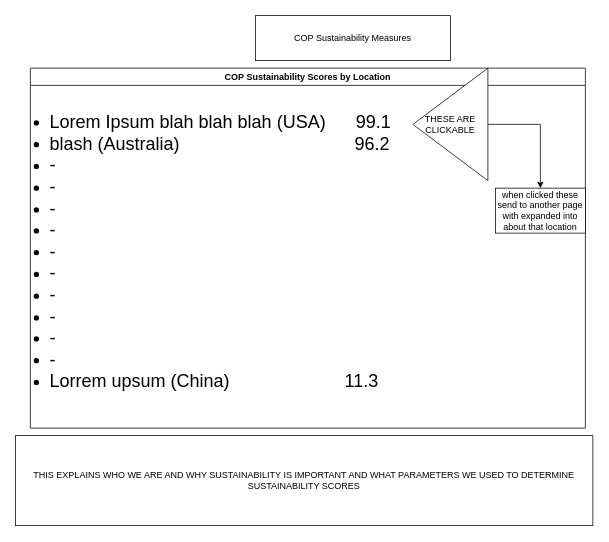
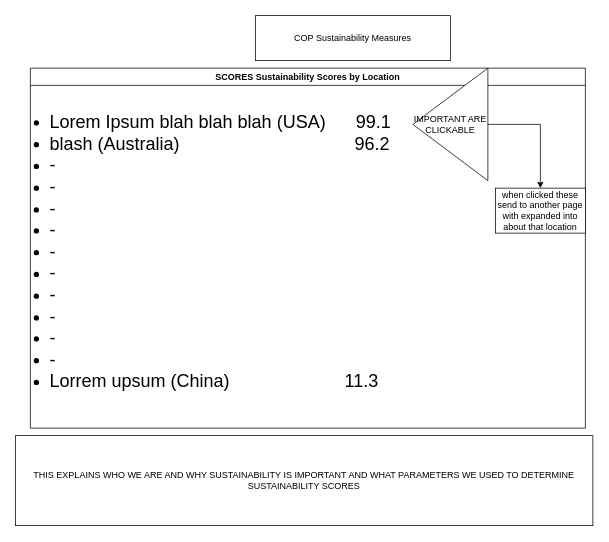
node "COP Sustainability Scores by Location": label "COP Sustainability Scores by Location" -> "SCORES Sustainability Scores by Location"
node "THESE ARE CLICKABLE": label "THESE ARE CLICKABLE" -> "IMPORTANT ARE CLICKABLE"
